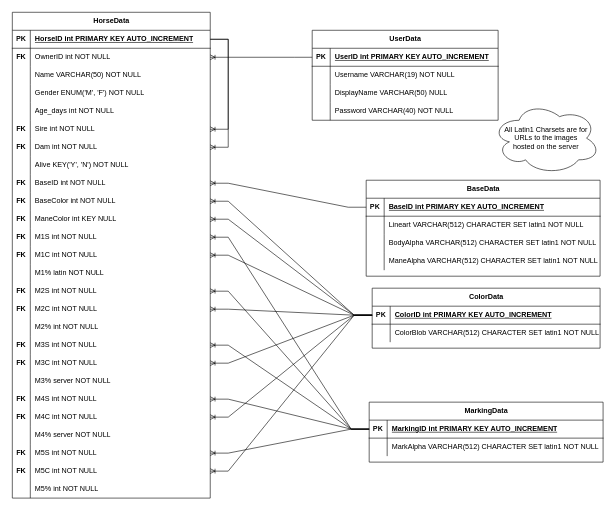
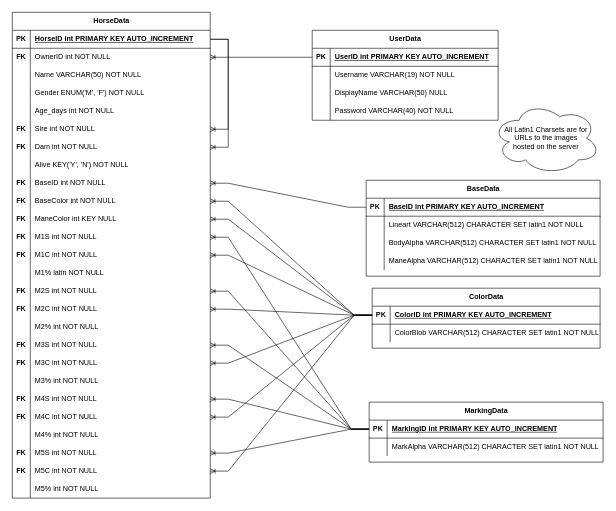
node "M3% server NOT NULL": label "M3% server NOT NULL" -> "M3% int NOT NULL"
node "M4% server NOT NULL": label "M4% server NOT NULL" -> "M4% int NOT NULL"
